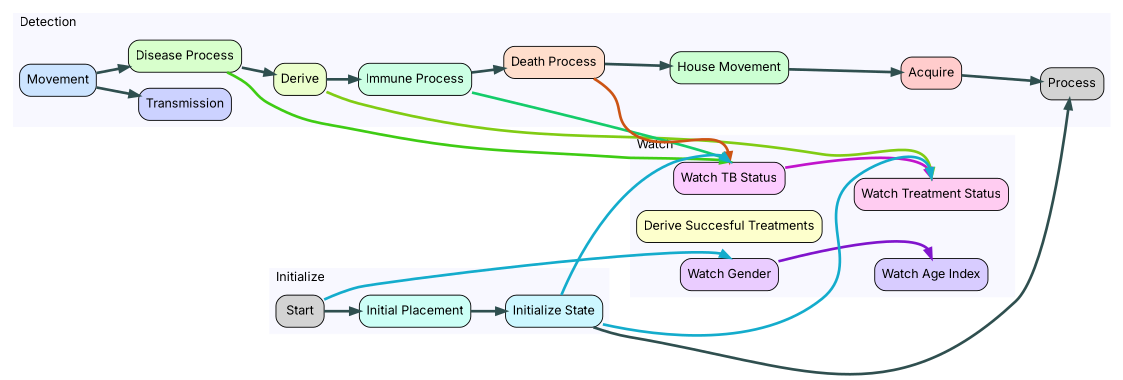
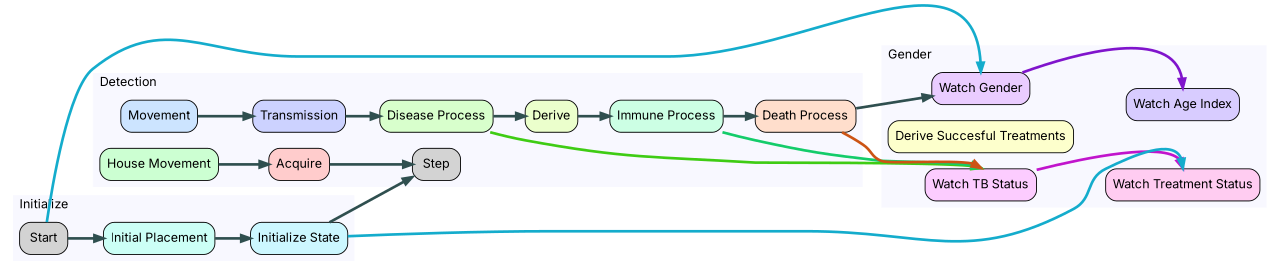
edge "Death Process" -> "House Movement": now "Death Process" -> "Watch Gender"
edge "Movement" -> "Disease Process": now "Transmission" -> "Disease Process"
node "Process": label "Process" -> "Step"
edge "Derive" -> "Watch Treatment Status": removed
cluster "Watch": label "Watch" -> "Gender"
edge "Initialize State" -> "Watch TB Status": removed
